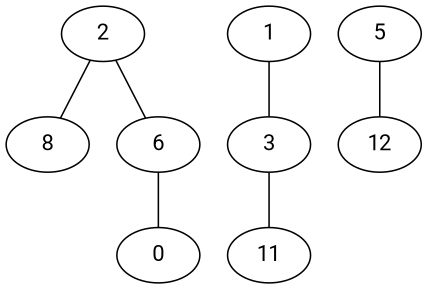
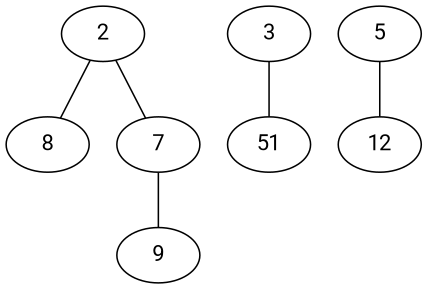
node "1": removed
node "6": label "6" -> "7"
node "0": label "0" -> "9"
node "11": label "11" -> "51"
